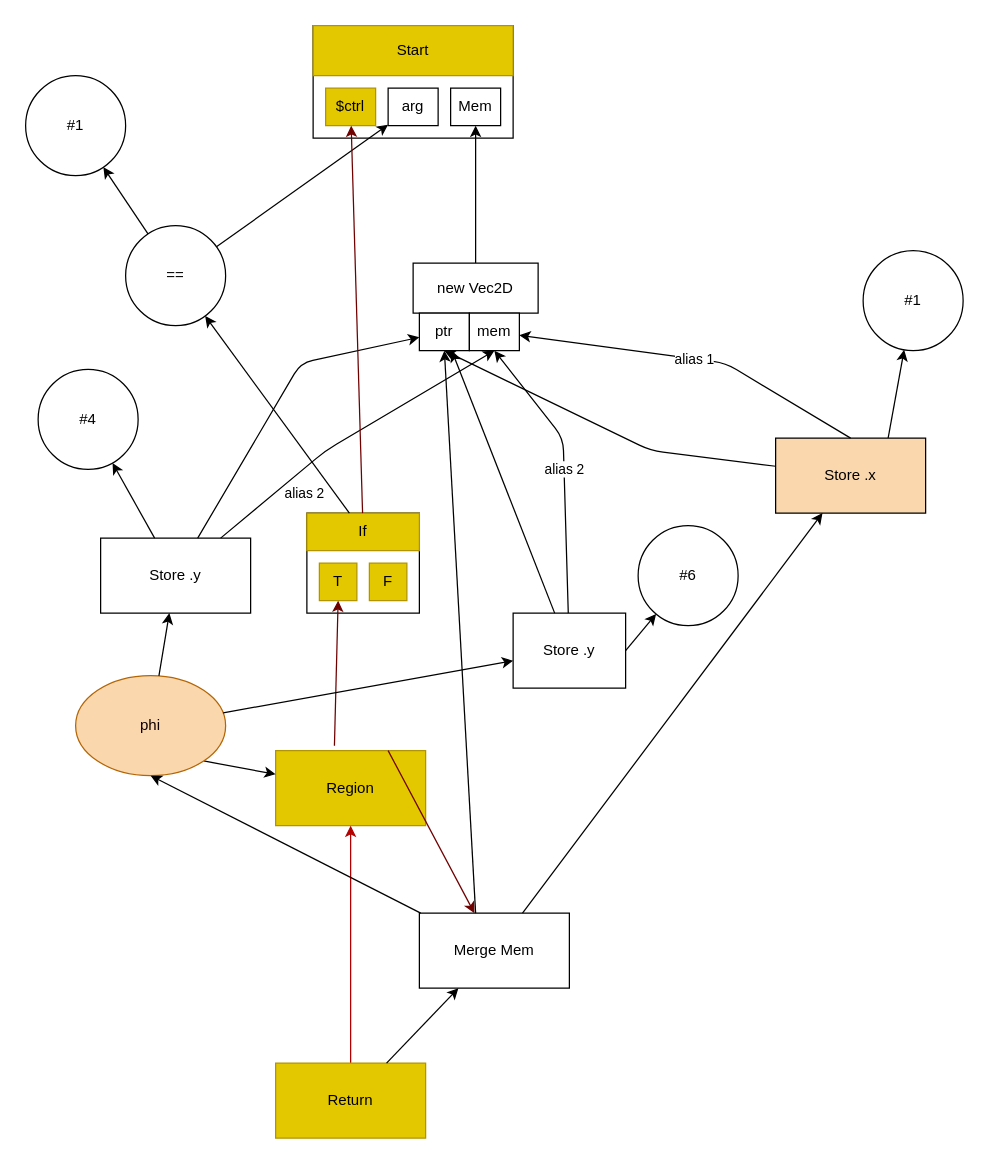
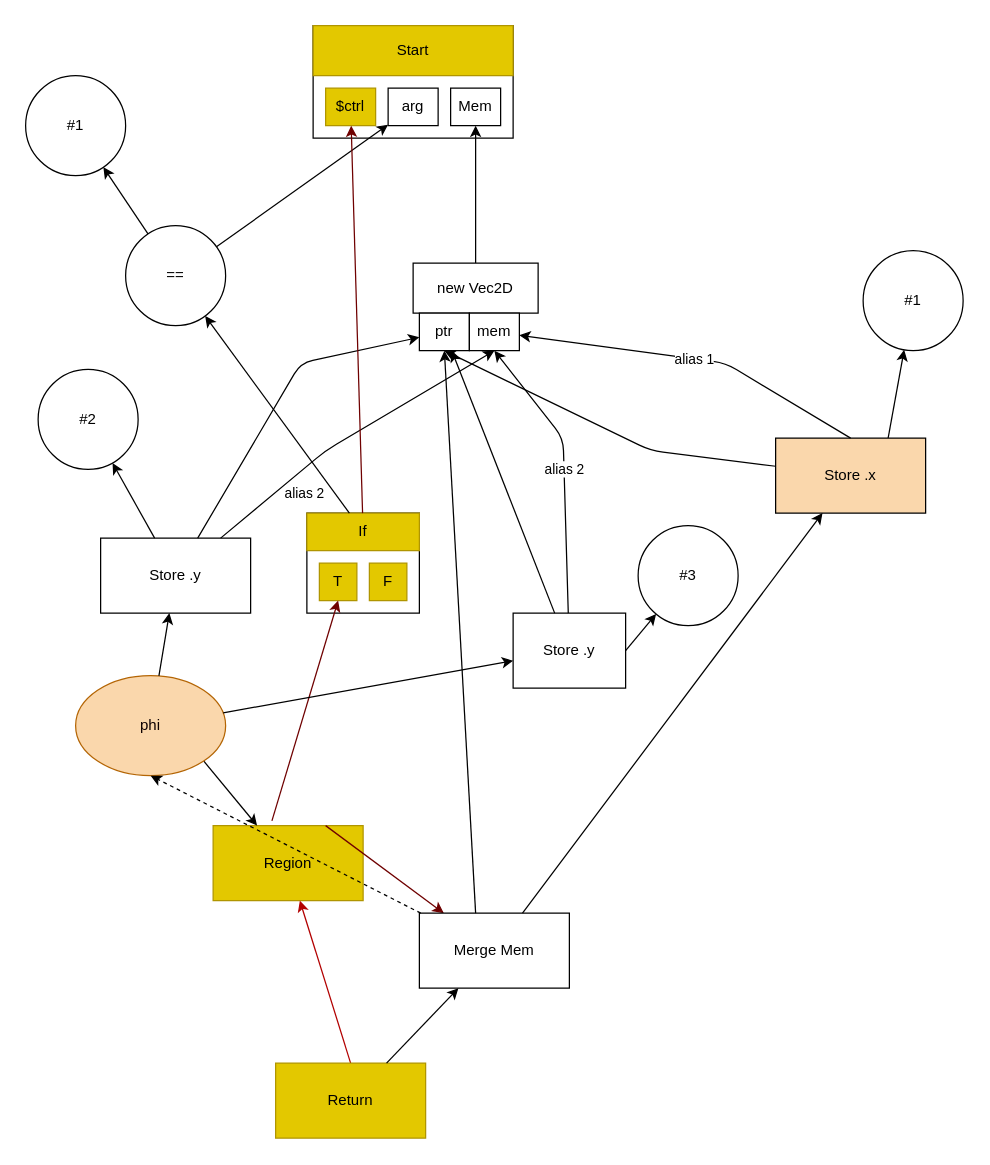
node "#4": label "#4" -> "#2"
node "#6": label "#6" -> "#3"
node "Region": moved (351, 788) -> (288, 863)
edge "Merge Mem" -> "phi": style solid -> dashed
